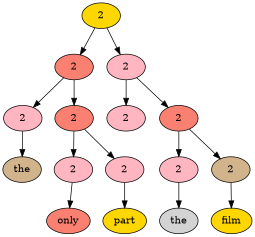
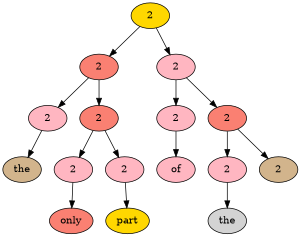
node "of": added
node "film": removed
